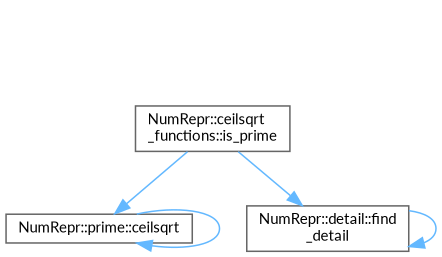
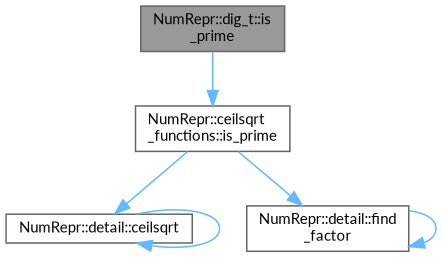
node "NumRepr::dig_t::is _prime": added
node "NumRepr::prime::ceilsqrt": label "NumRepr::prime::ceilsqrt" -> "NumRepr::detail::ceilsqrt"
node "NumRepr::detail::find _detail": label "NumRepr::detail::find _detail" -> "NumRepr::detail::find _factor"
